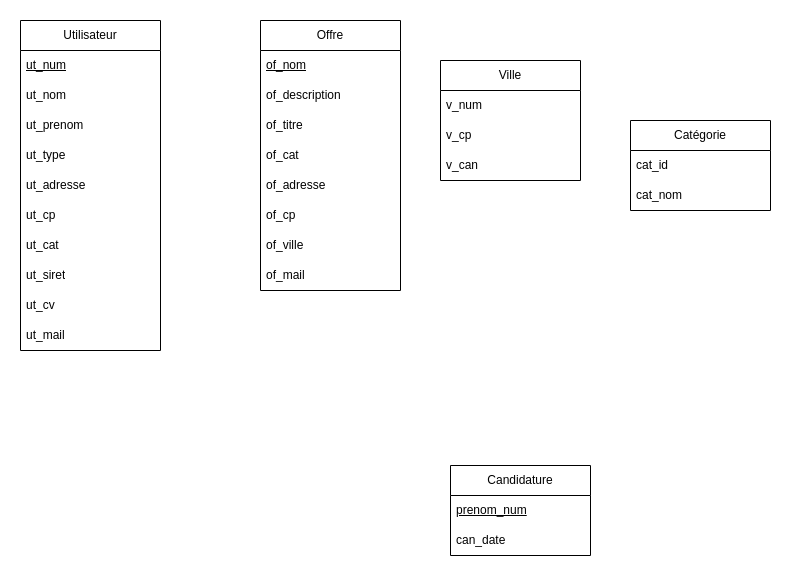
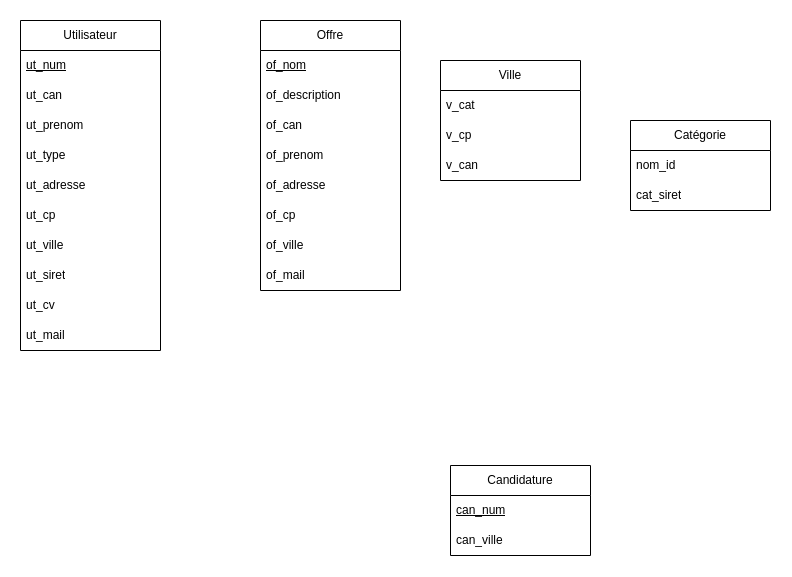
node "ut_nom": label "ut_nom" -> "ut_can"
node "v_num": label "v_num" -> "v_cat"
node "of_titre": label "of_titre" -> "of_can"
node "of_cat": label "of_cat" -> "of_prenom"
node "cat_id": label "cat_id" -> "nom_id"
node "cat_nom": label "cat_nom" -> "cat_siret"
node "ut_cat": label "ut_cat" -> "ut_ville"
node "prenom_num": label "prenom_num" -> "can_num"
node "can_date": label "can_date" -> "can_ville"
